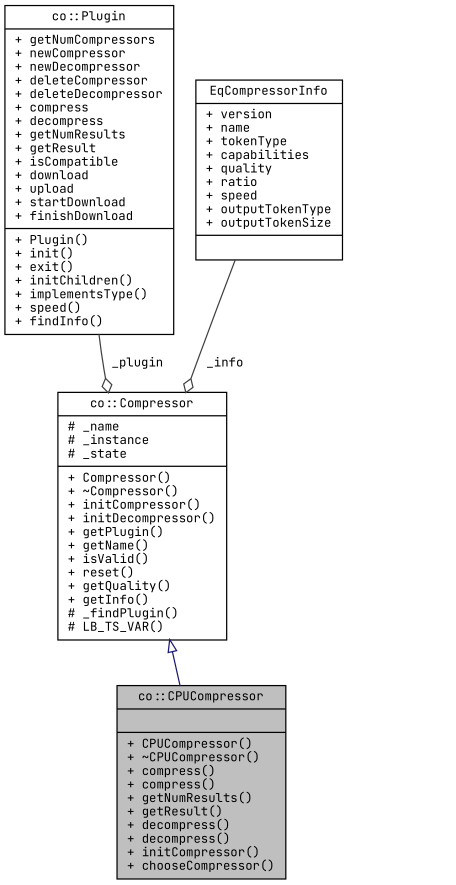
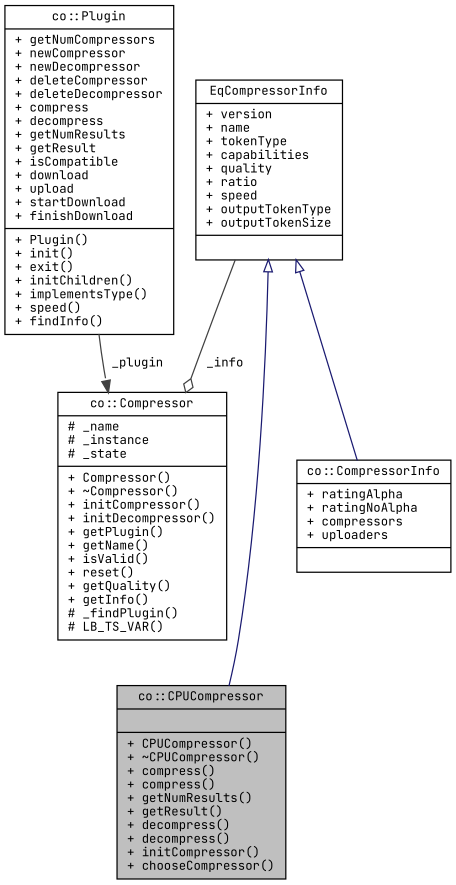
edge "co::Plugin" -> "co::Compressor": arrowhead odiamond -> normal
node "co::CompressorInfo": added
edge "co::CPUCompressor" -> "co::Compressor": now "co::CPUCompressor" -> "EqCompressorInfo"
